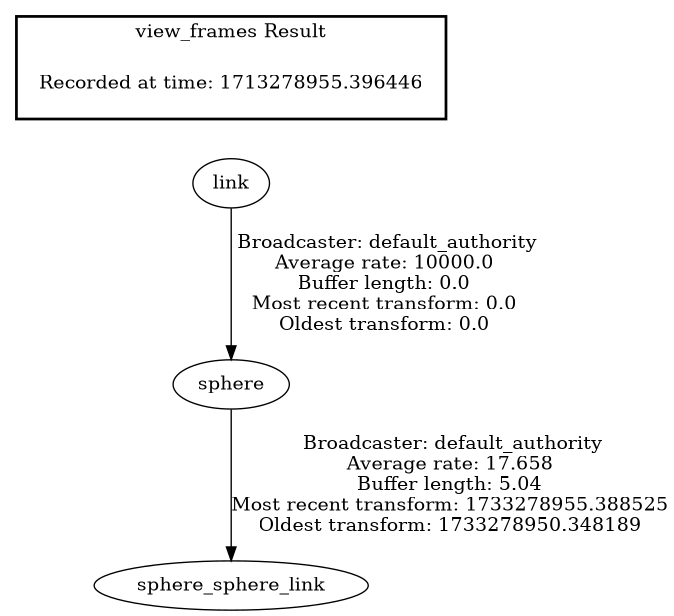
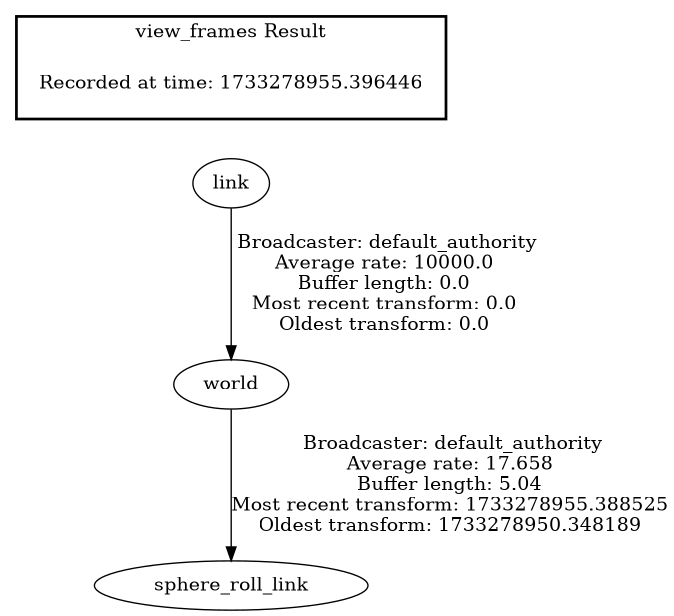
node "Recorded at time: 1713278955.396446": label "Recorded at time: 1713278955.396446" -> "Recorded at time: 1733278955.396446"
node "sphere": label "sphere" -> "world"
node "sphere_sphere_link": label "sphere_sphere_link" -> "sphere_roll_link"
